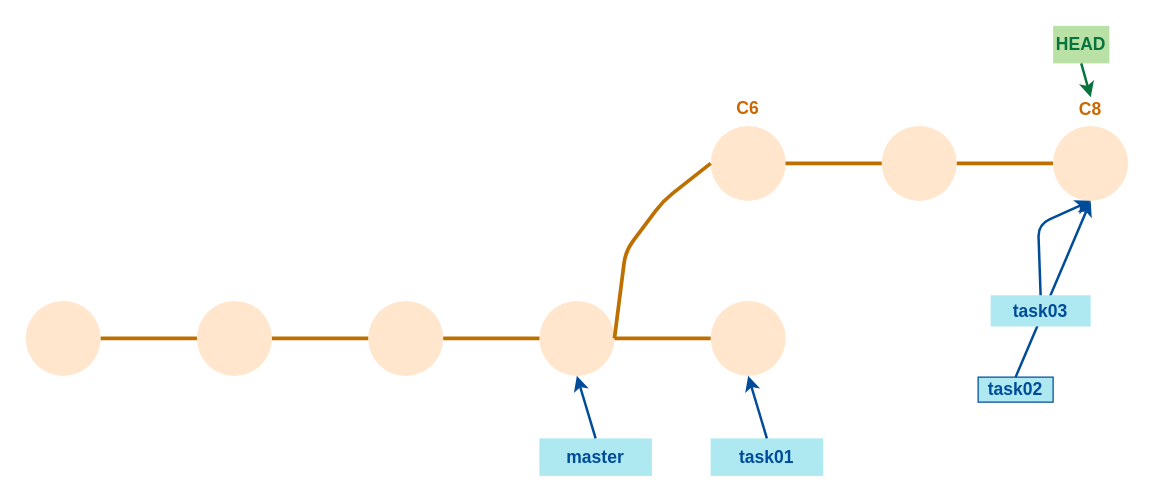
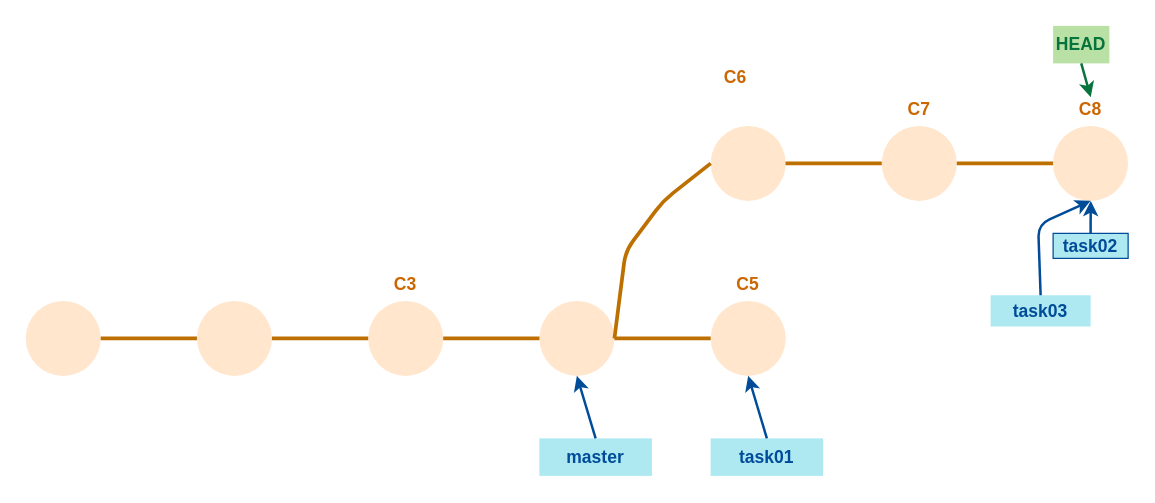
node "C6": moved (748, 108) -> (736, 77)
node "C7": added
node "C3": added
node "C5": added
node "task02": moved (1016, 389) -> (1091, 246)
